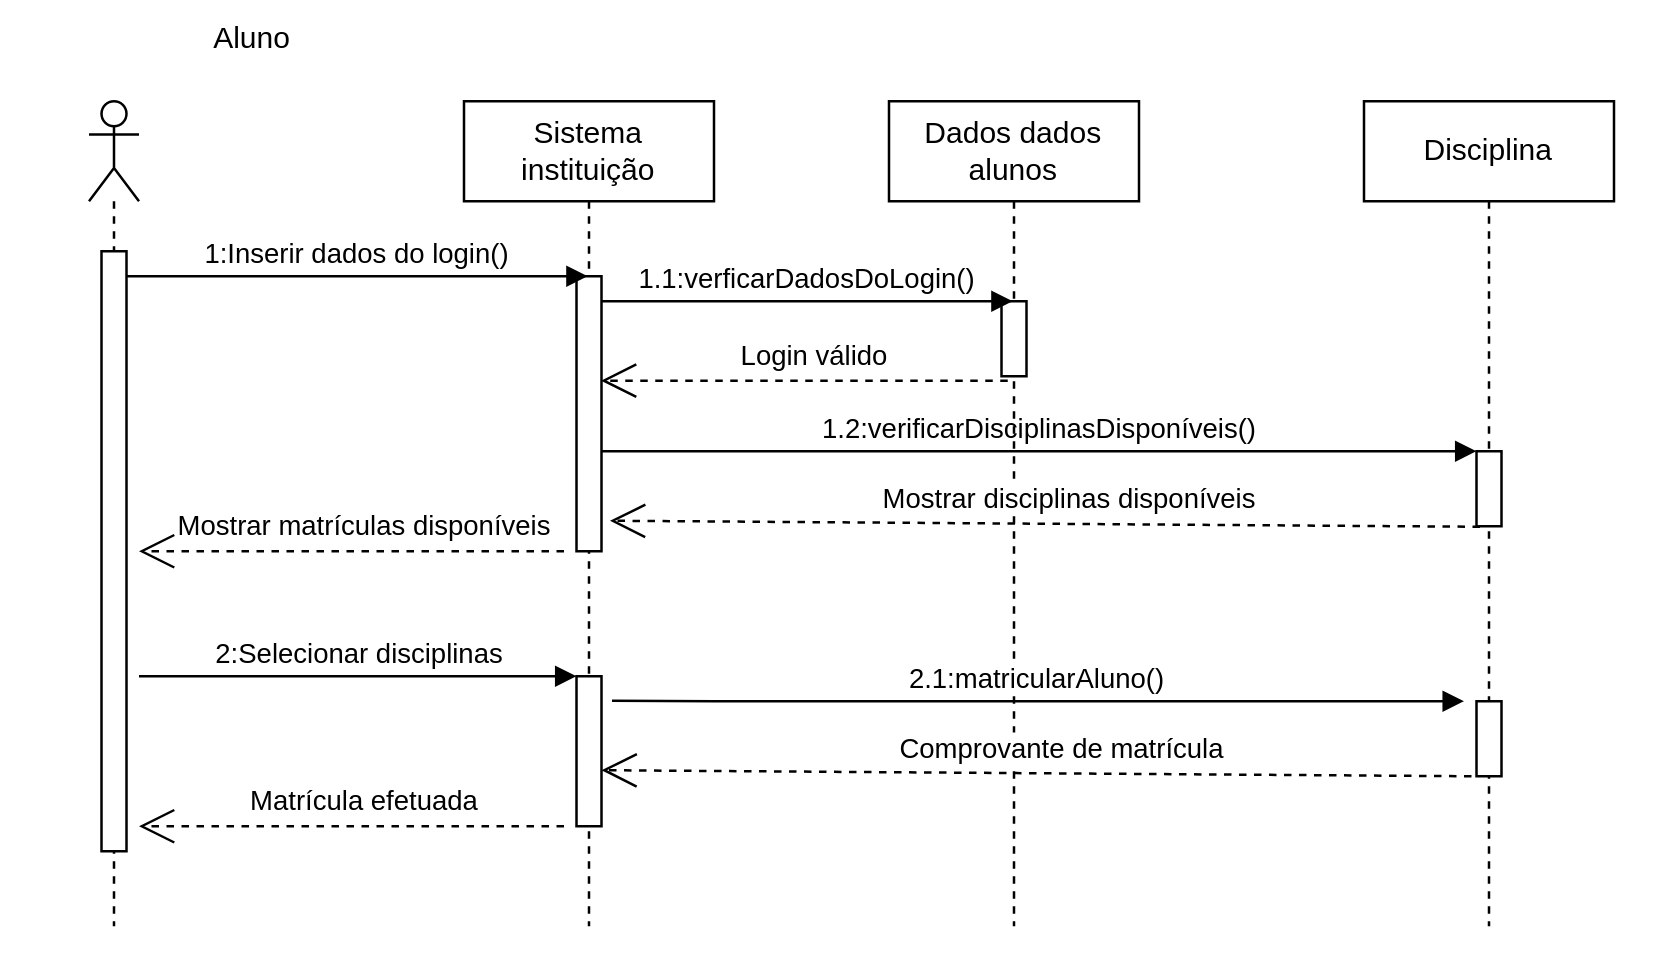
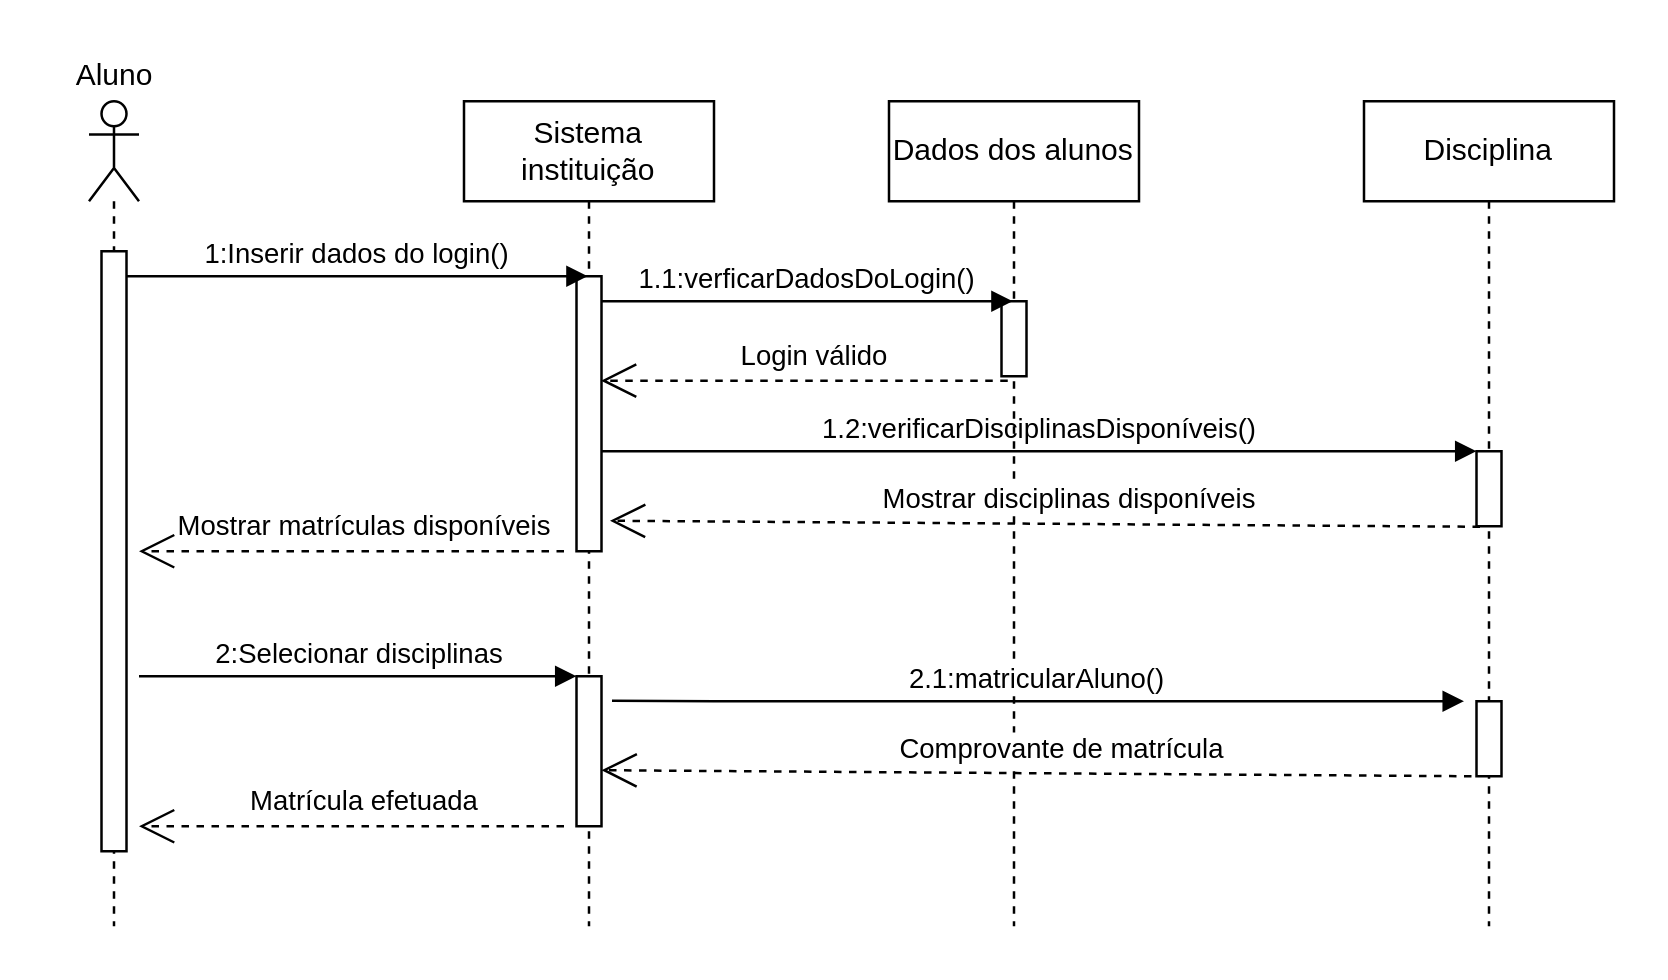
node "Aluno": moved (251, 39) -> (114, 76)
node "Dados dados alunos": label "Dados dados alunos" -> "Dados dos alunos"
